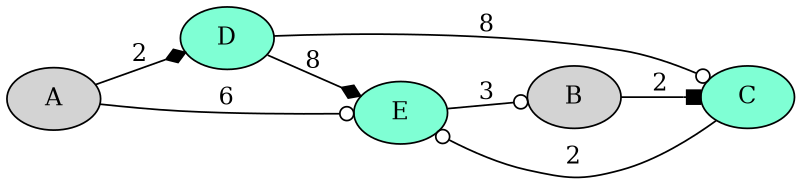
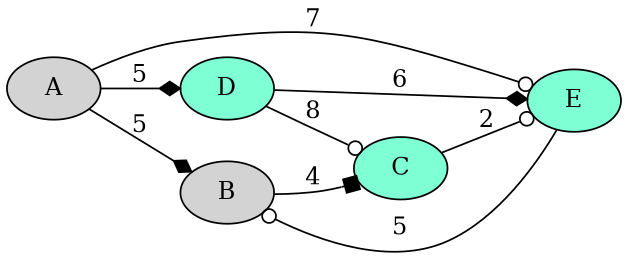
edge "A" -> "D": label "2" -> "5"
edge "D" -> "E": label "8" -> "6"
edge "B" -> "C": label "2" -> "4"
edge "E" -> "B": label "3" -> "5"
edge "A" -> "E": label "6" -> "7"
edge "A" -> "B": added, label "5"
